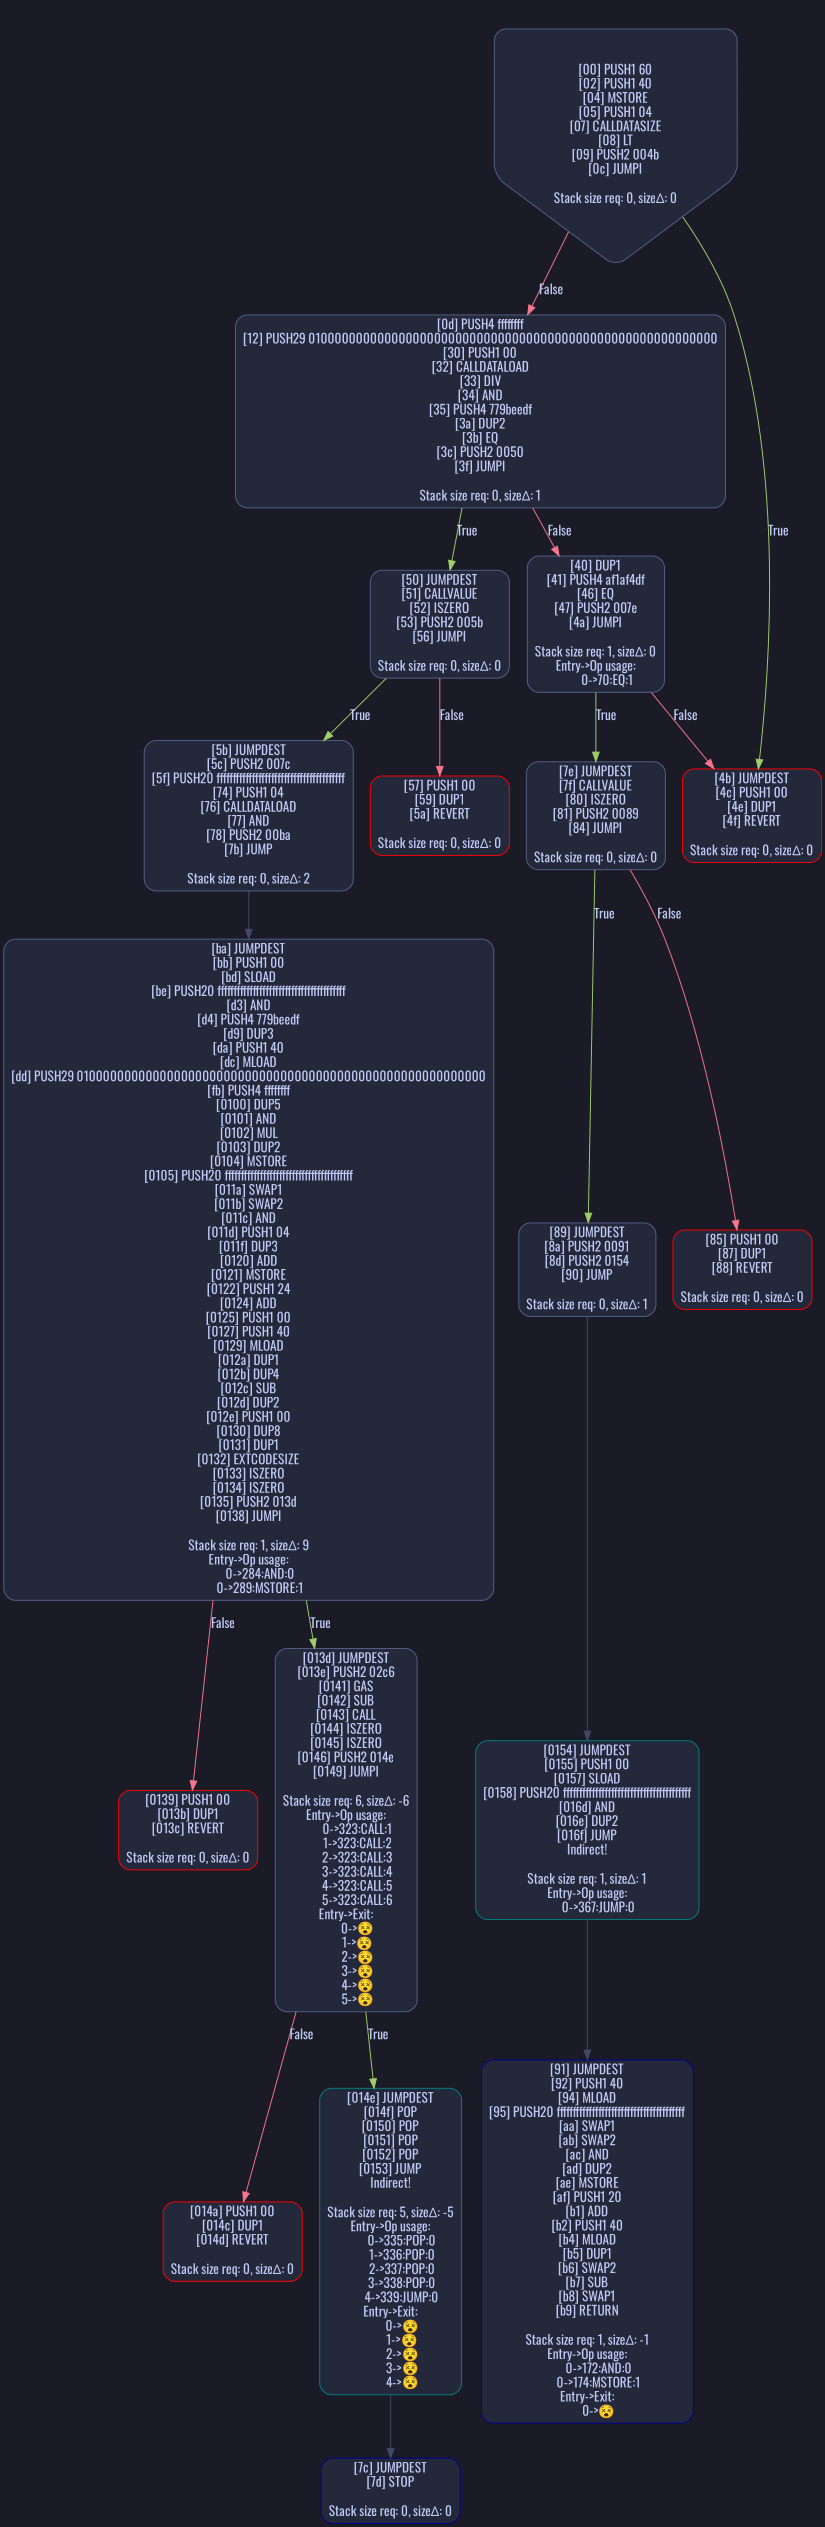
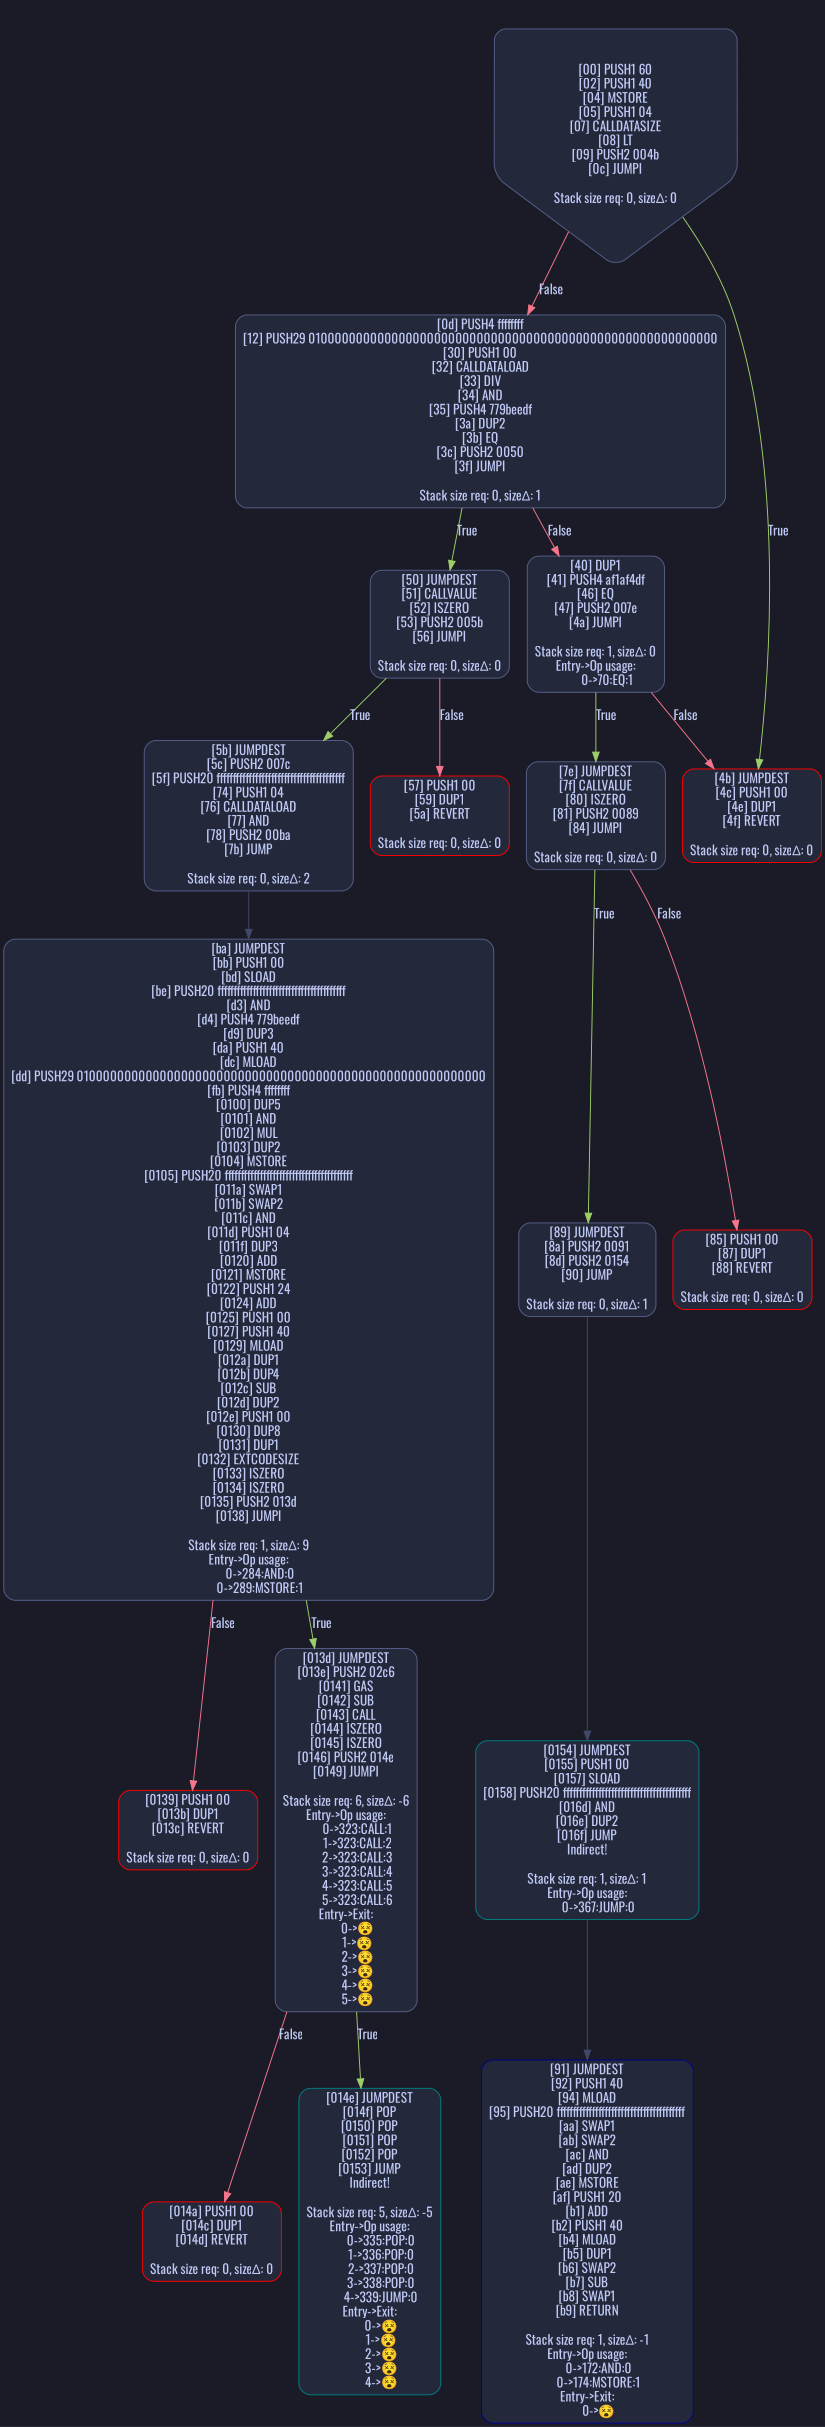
node "[7c] JUMPDEST [7d] STOP Stack size req: 0, sizeΔ: 0": removed
